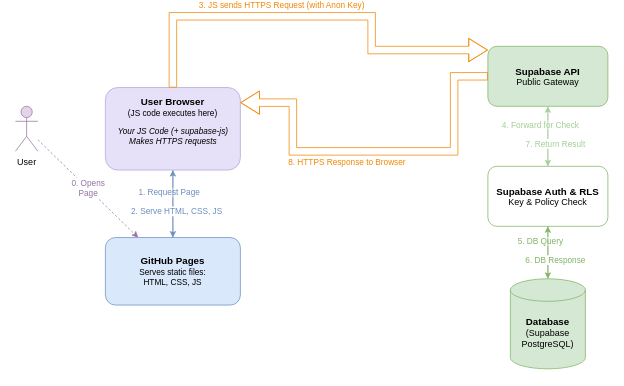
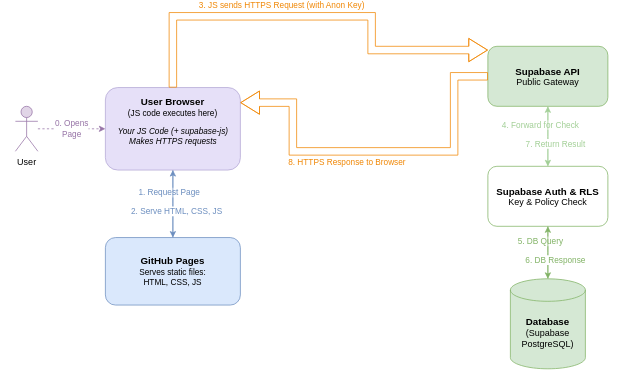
edge "User" -> "GitHub Pages Serves static files: HTML, CSS, JS": now "User" -> "User Browser (JS code executes here)"
